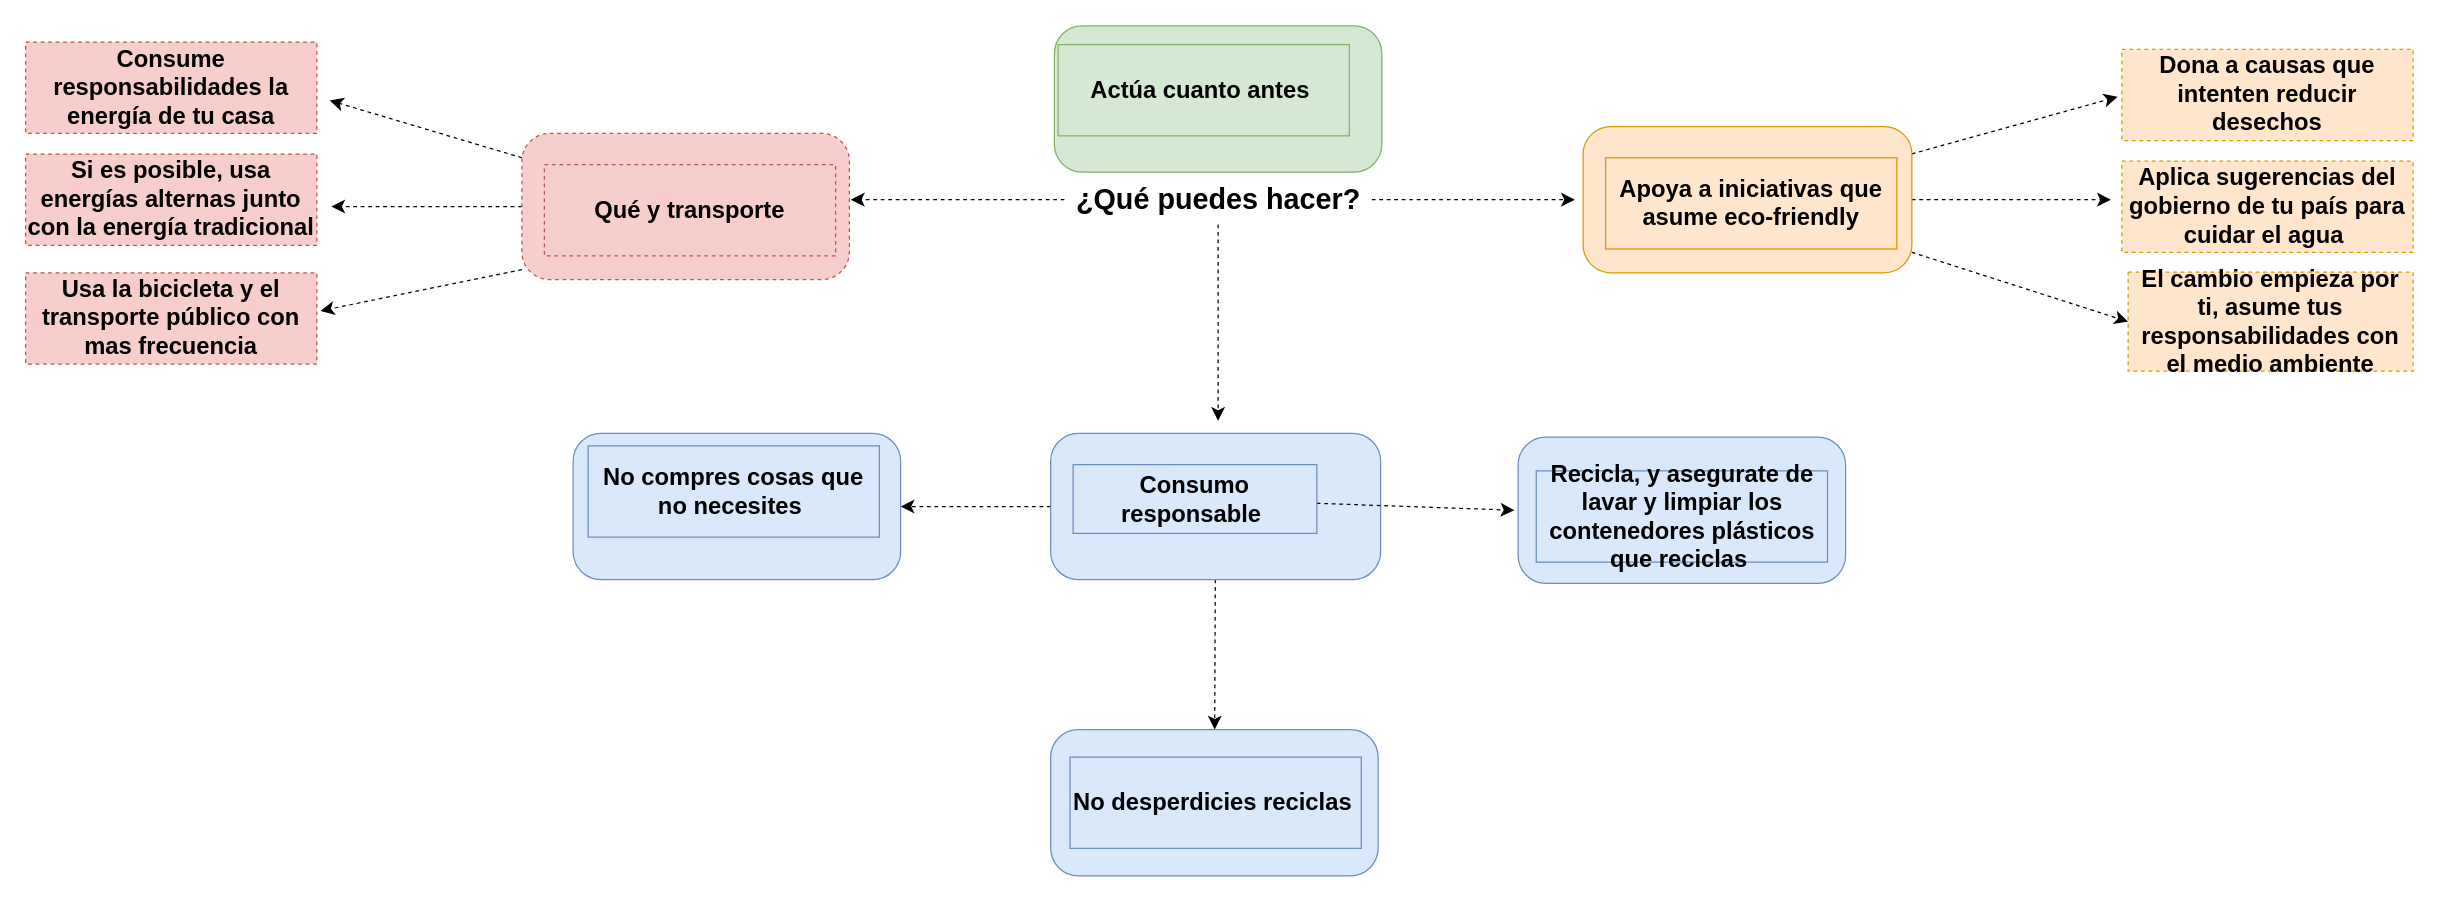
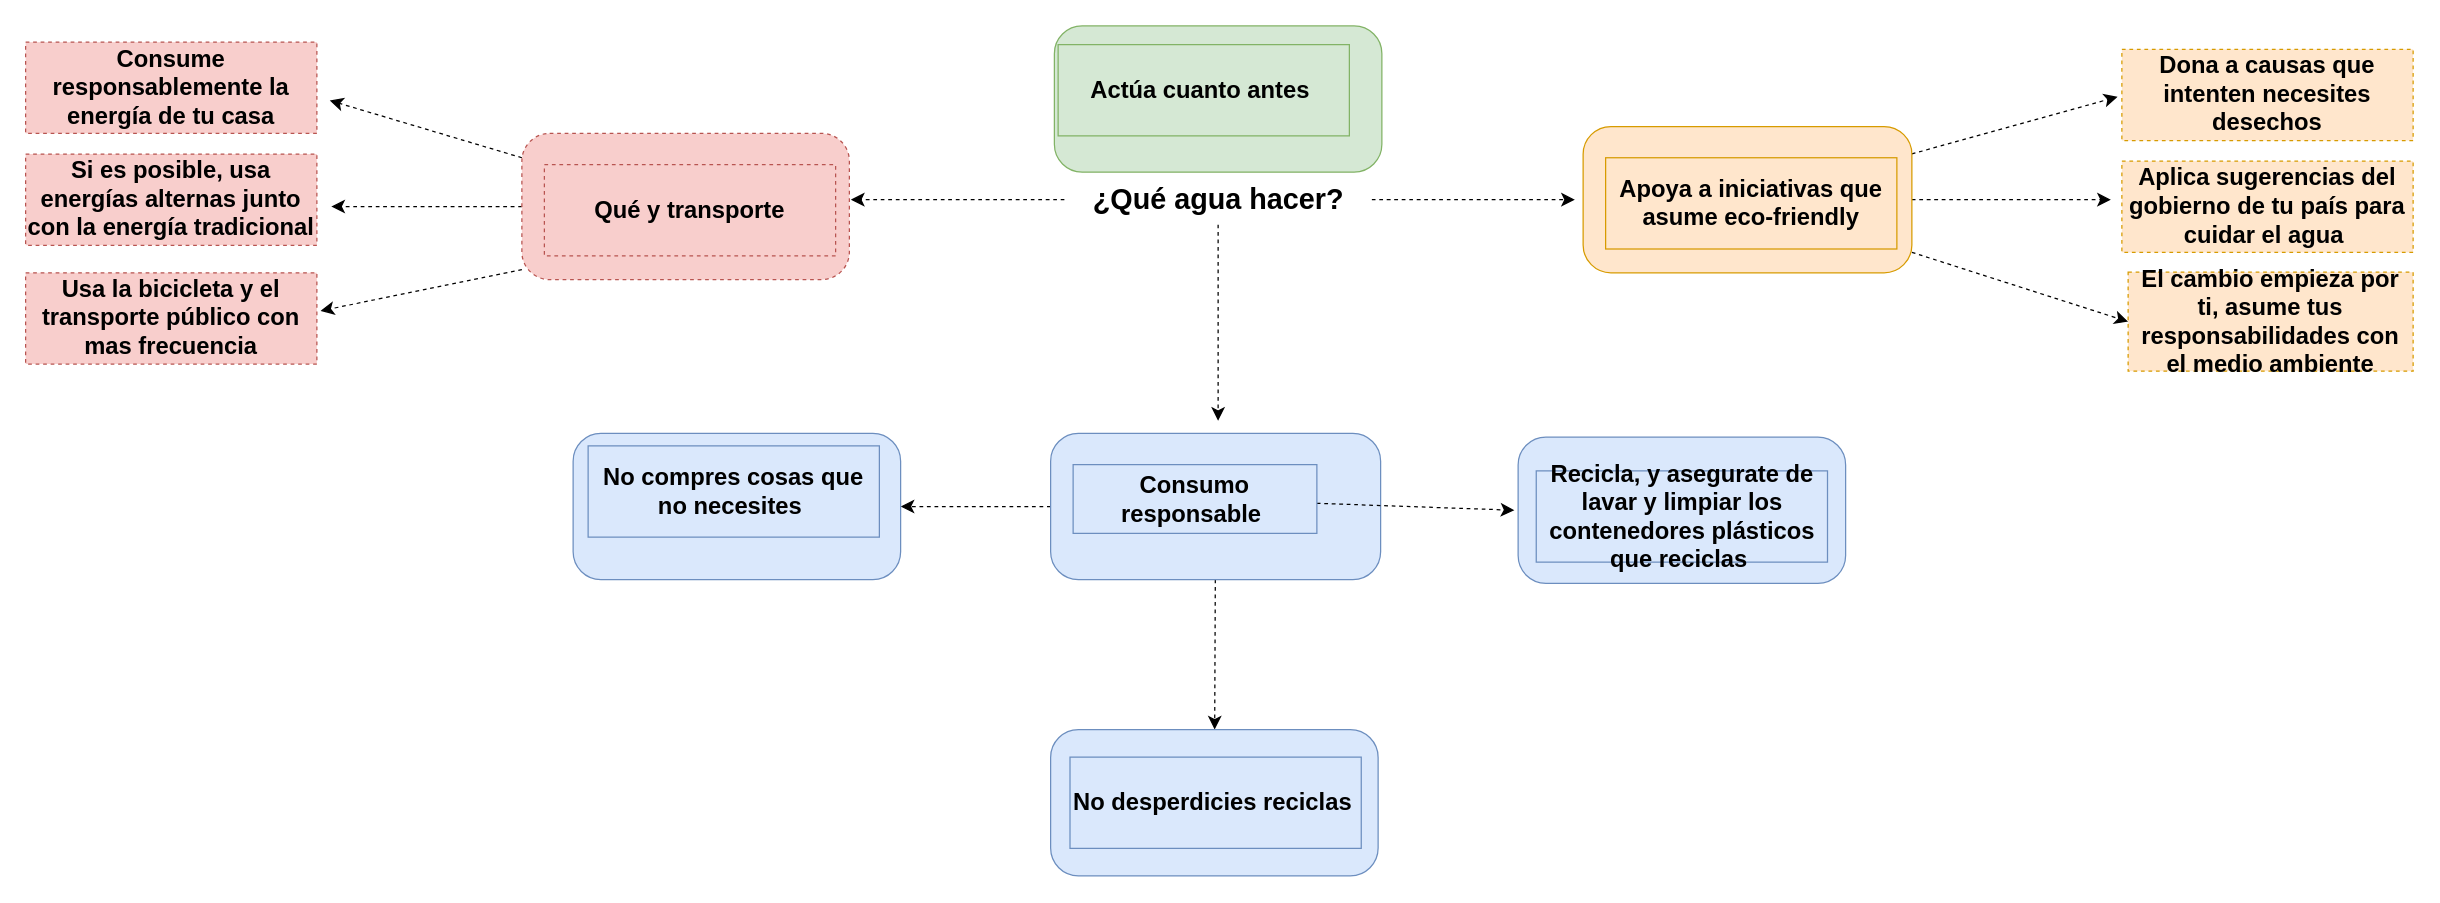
node "Consume responsabilidades la energía de tu casa": label "Consume responsabilidades la energía de tu casa" -> "Consume responsablemente la energía de tu casa"
node "Dona a causas que intenten reducir desechos": label "Dona a causas que intenten reducir desechos" -> "Dona a causas que intenten necesites desechos"
node "¿Qué puedes hacer?": label "¿Qué puedes hacer?" -> "¿Qué agua hacer?"
